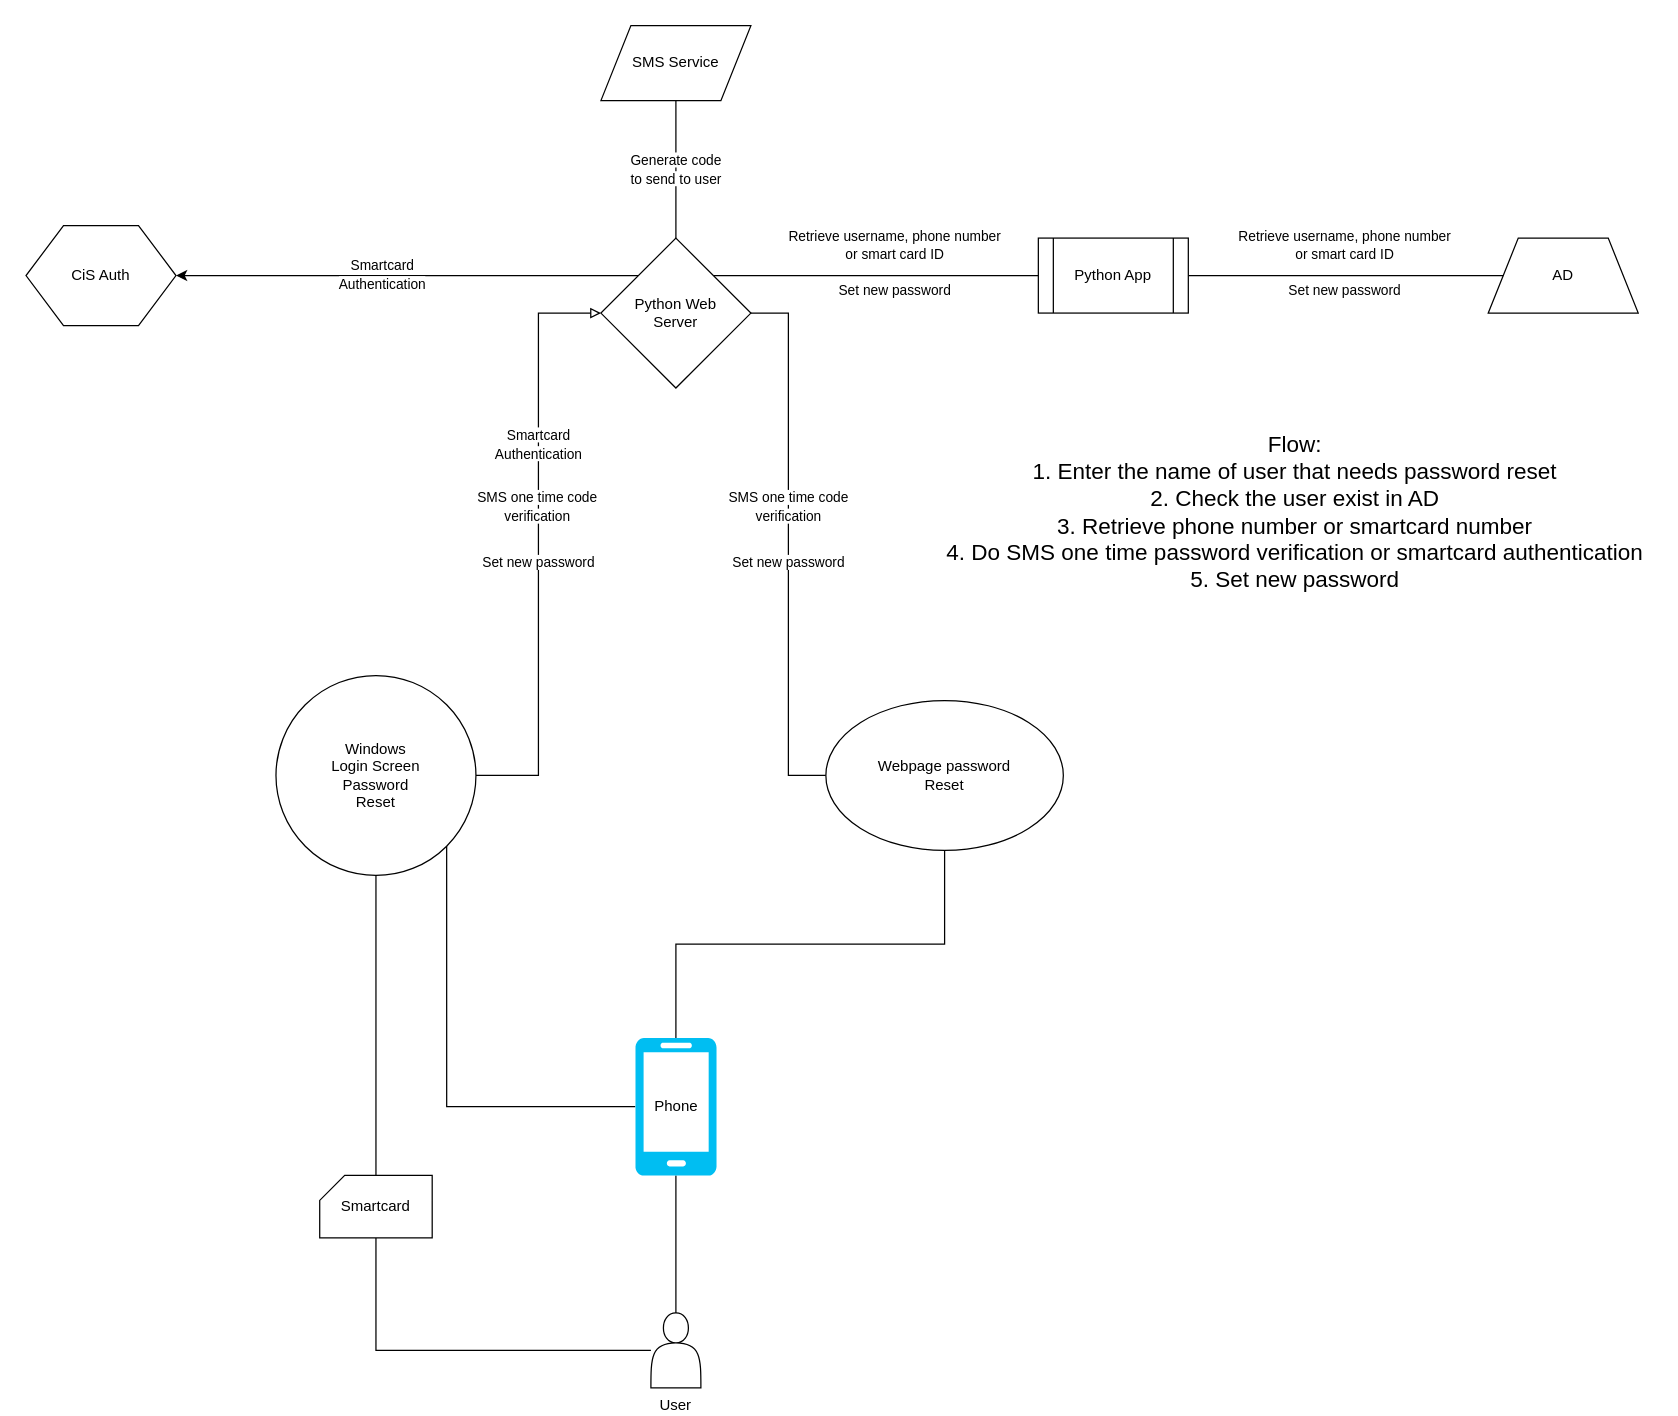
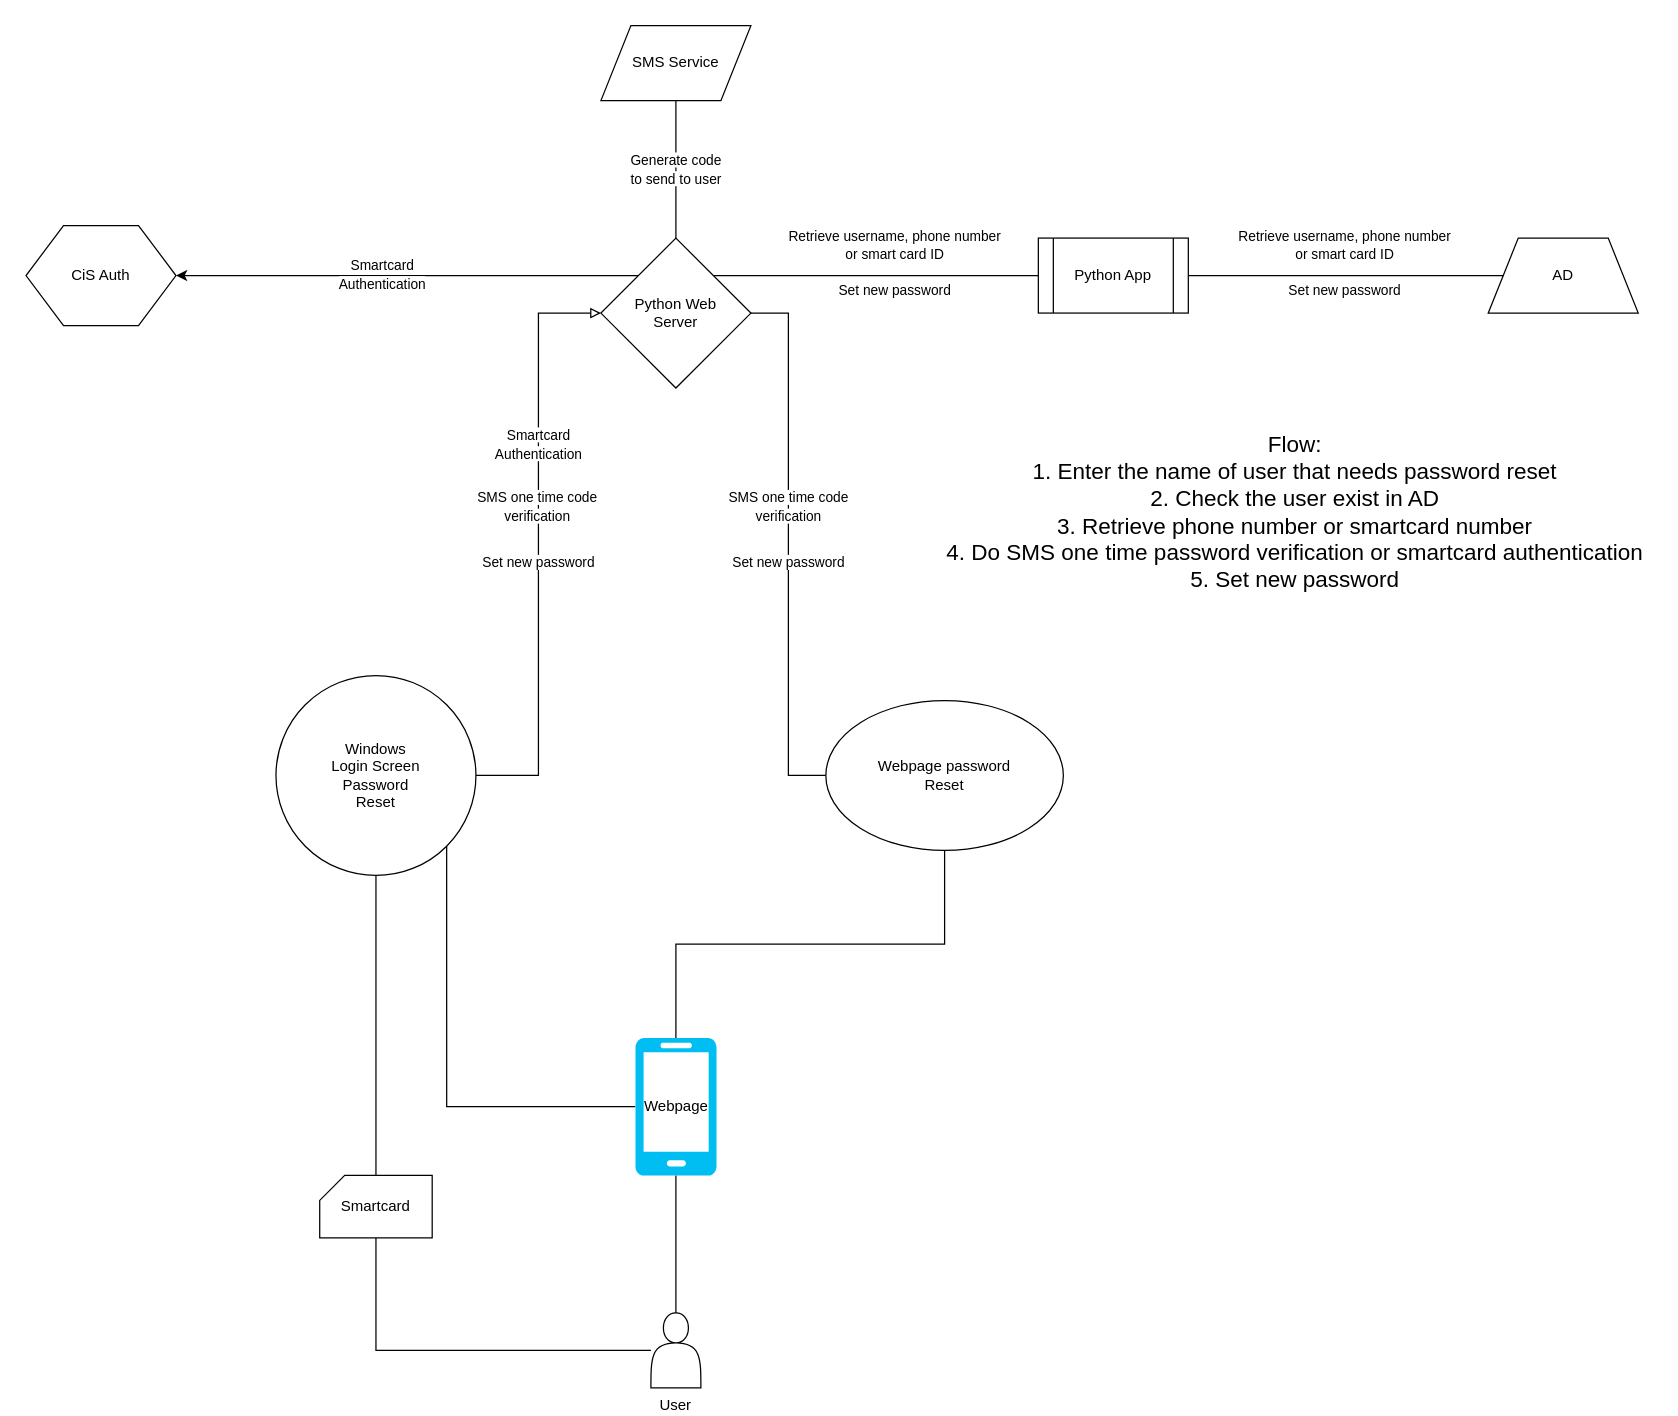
node "Phone": label "Phone" -> "Webpage"
